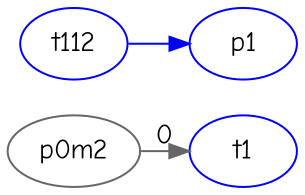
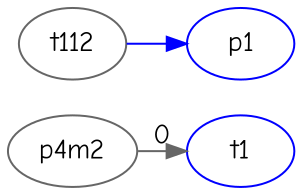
node "t112": color blue -> gray40
node "p0m2": label "p0m2" -> "p4m2"
